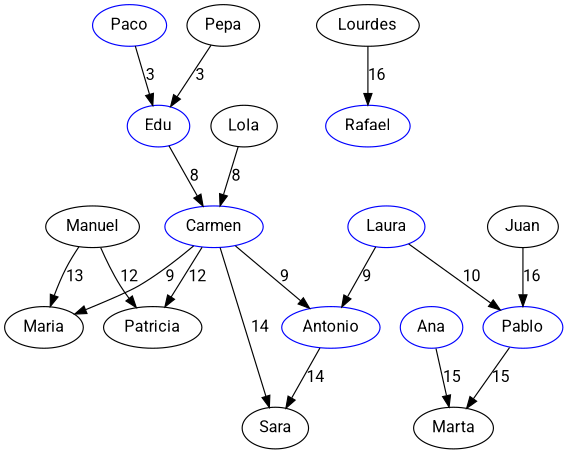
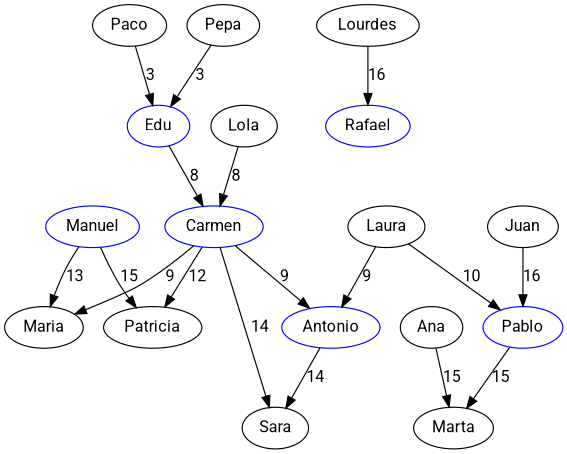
node "Paco": color blue -> black
node "Manuel": color black -> blue
node "Laura": color blue -> black
edge "Manuel" -> "Patricia": label "12" -> "15"
node "Ana": color blue -> black
